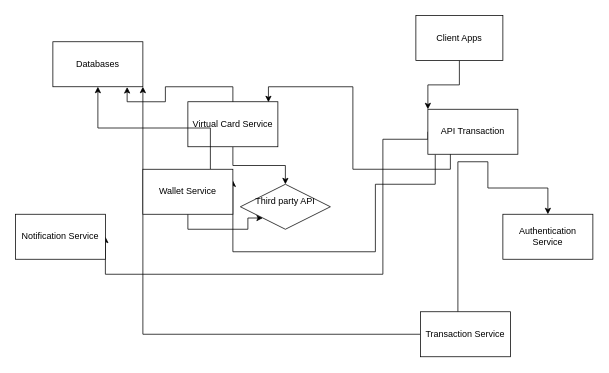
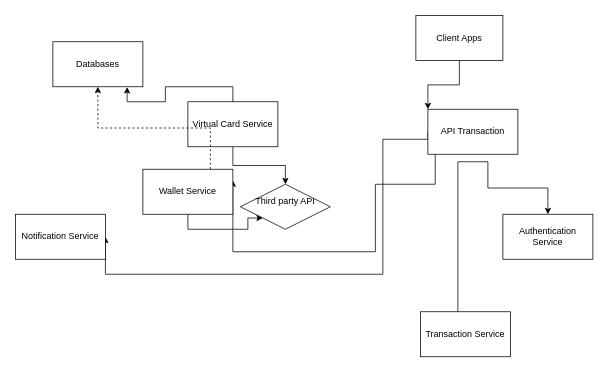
edge "Wallet Service" -> "Databases": style solid -> dashed
edge "API Transaction" -> "Virtual Card Service": removed
edge "Transaction Service" -> "Databases": removed
